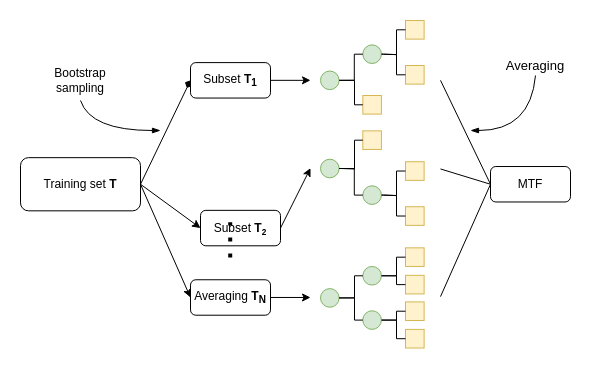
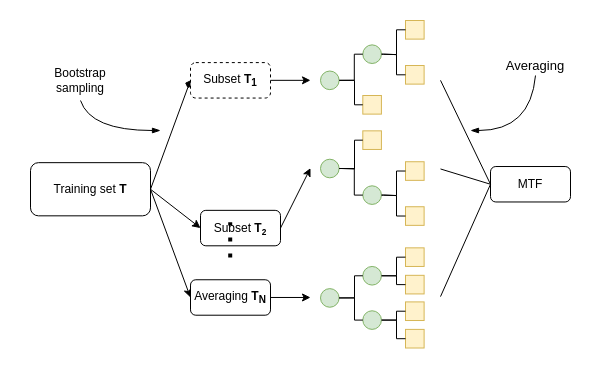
node "Subset T1": style solid -> dashed
node "Training set T": moved (81, 184) -> (91, 189)
